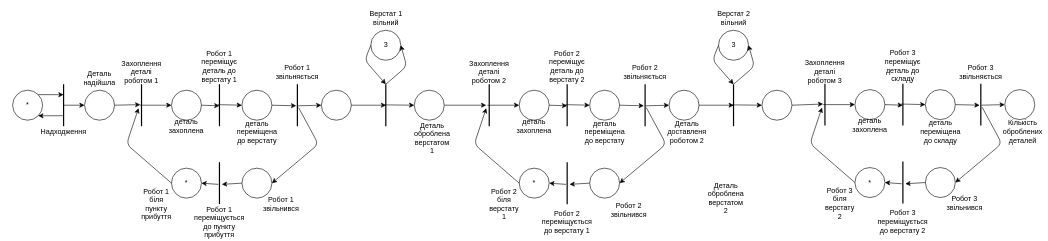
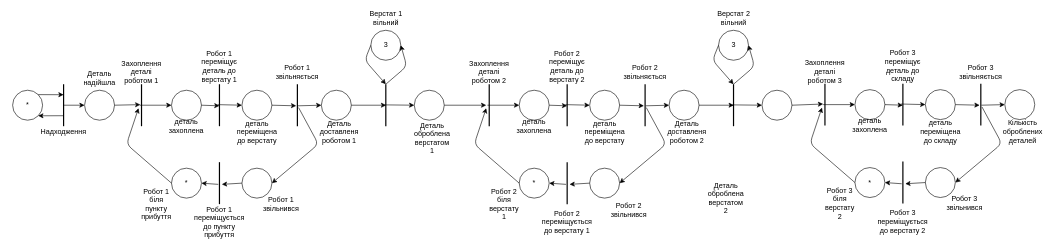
node "Деталь доставленя роботом 1": added
